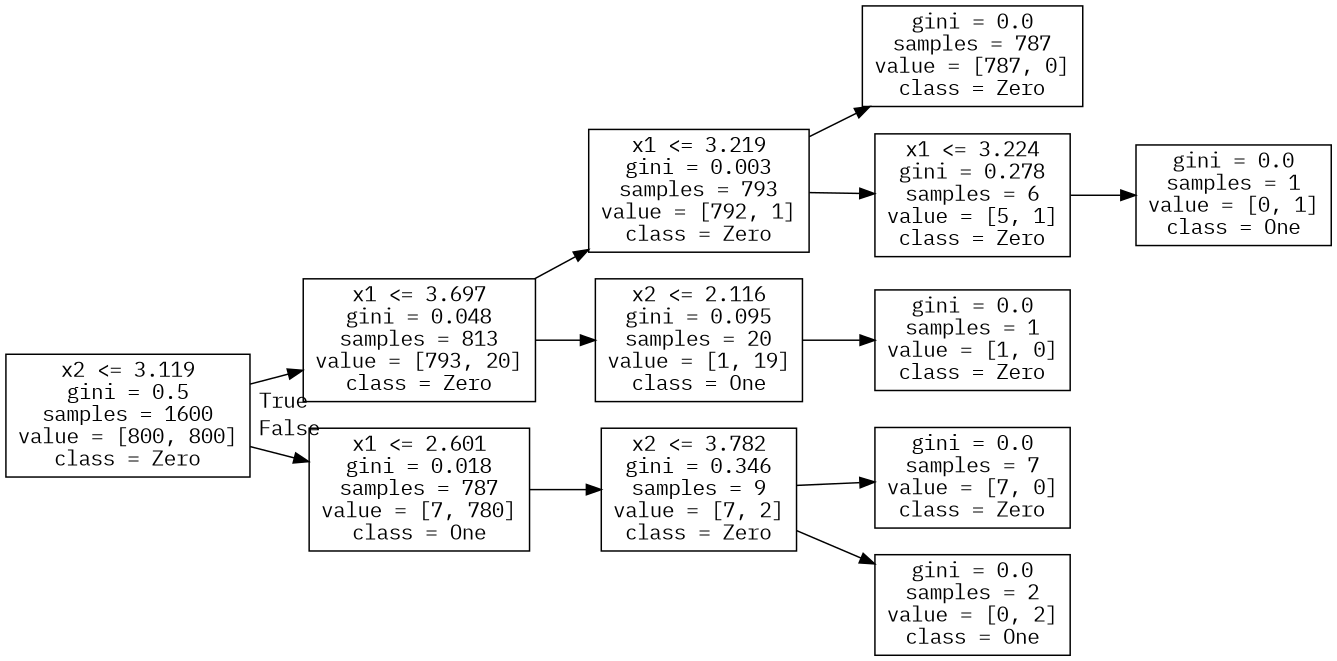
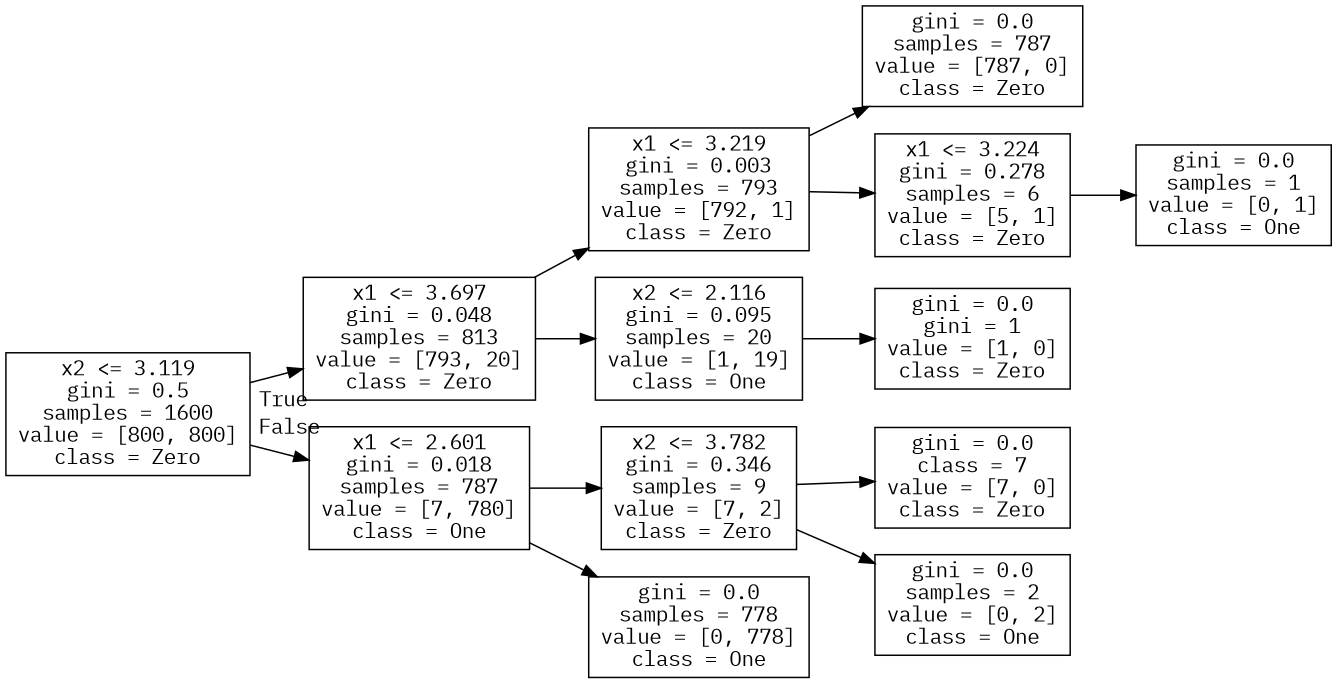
node "gini = 0.0 samples = 1 value = [1, 0] class = Zero": label "gini = 0.0 samples = 1 value = [1, 0] class = Zero" -> "gini = 0.0 gini = 1 value = [1, 0] class = Zero"
node "gini = 0.0 samples = 7 value = [7, 0] class = Zero": label "gini = 0.0 samples = 7 value = [7, 0] class = Zero" -> "gini = 0.0 class = 7 value = [7, 0] class = Zero"
node "gini = 0.0 samples = 778 value = [0, 778] class = One": added
